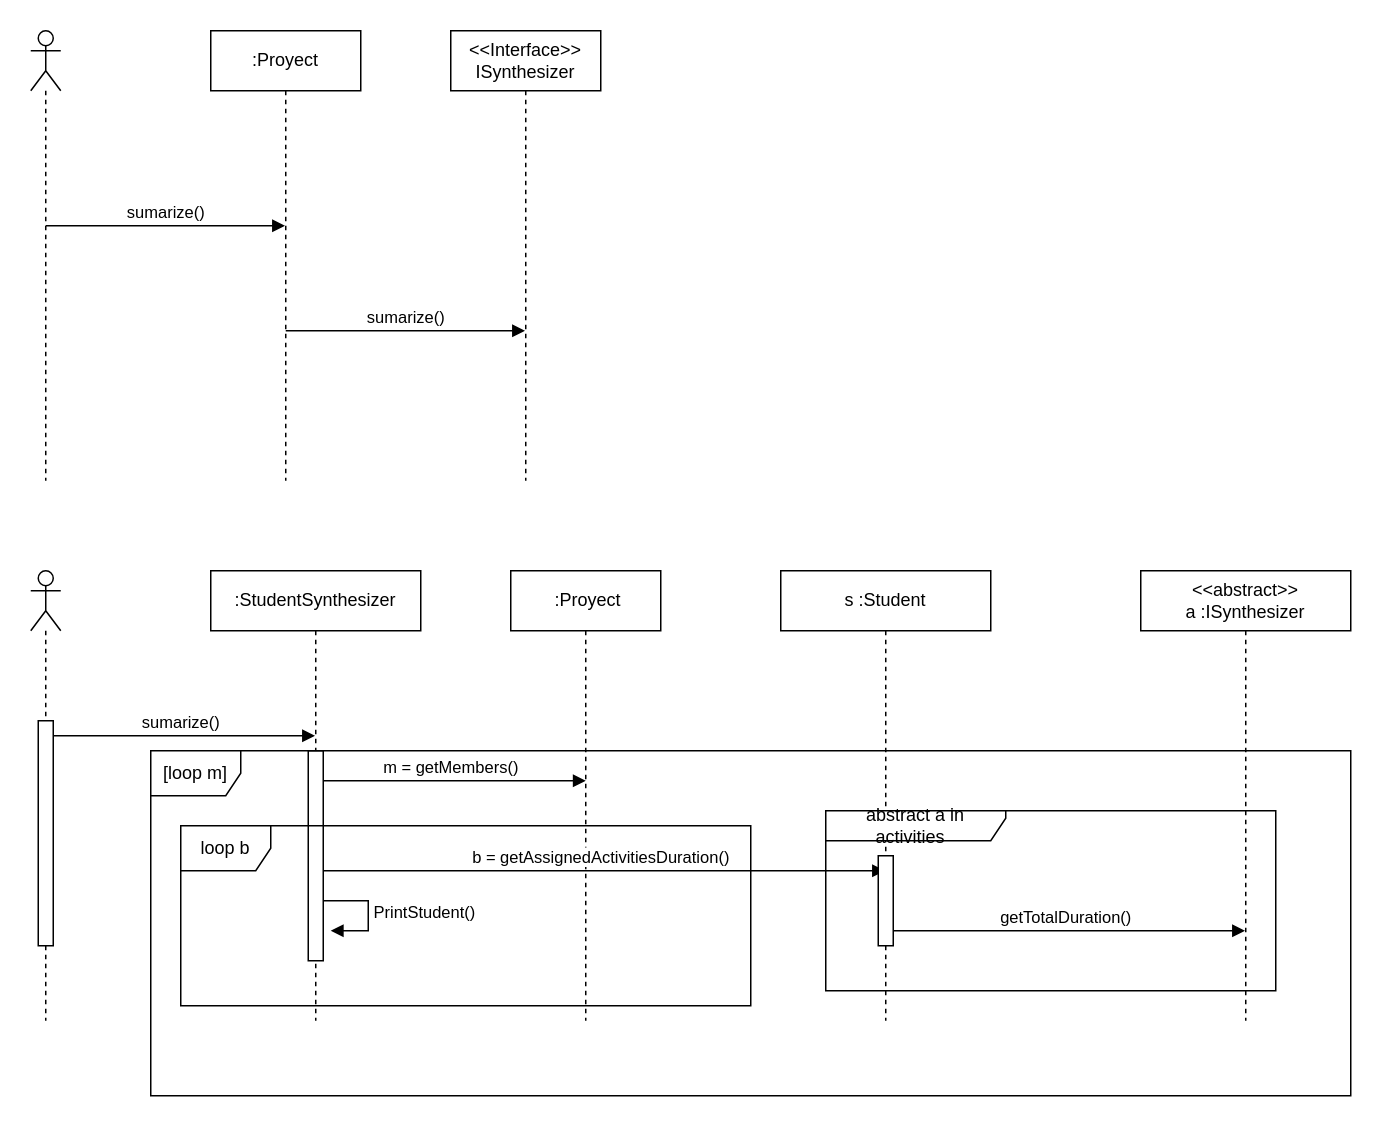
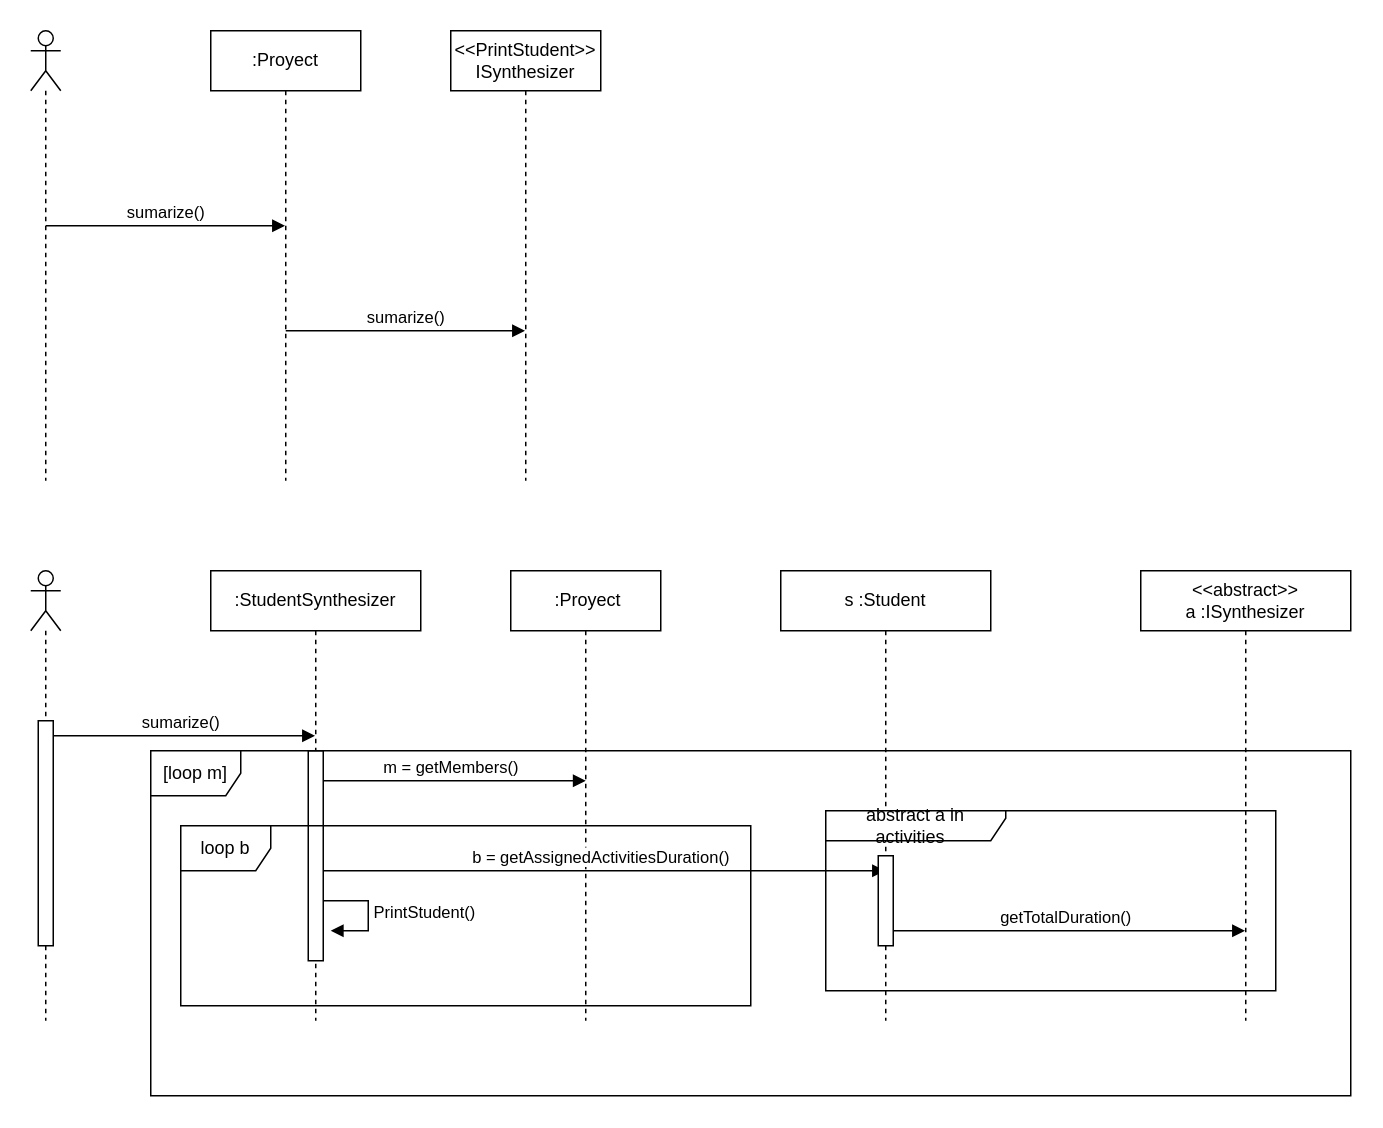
node "<<Interface>> ISynthesizer": label "<<Interface>> ISynthesizer" -> "<<PrintStudent>> ISynthesizer"
